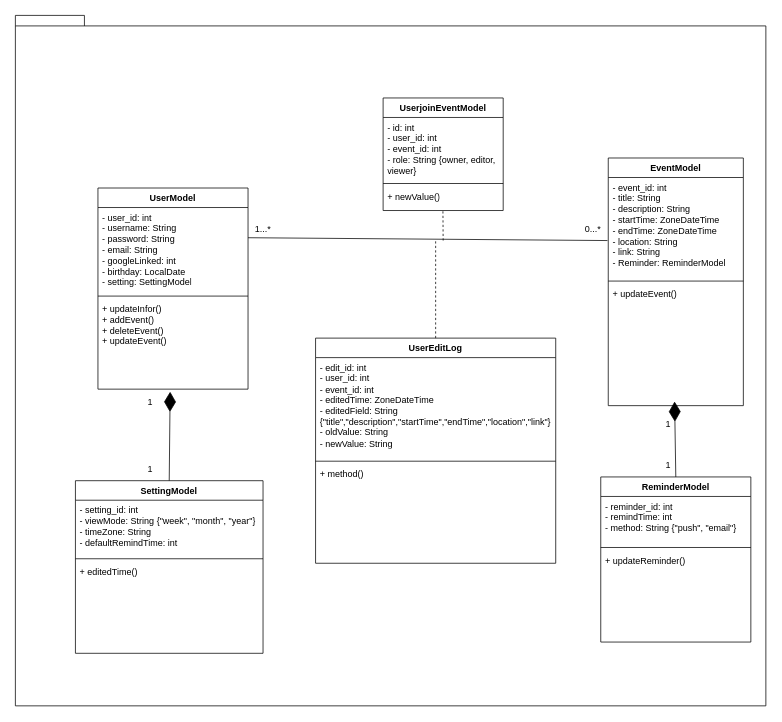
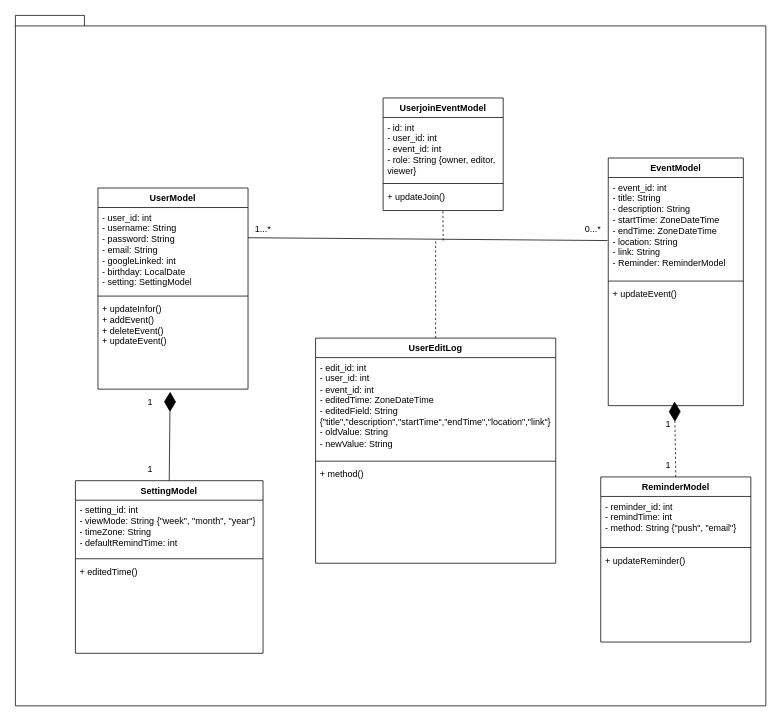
node "+ newValue()": label "+ newValue()" -> "+ updateJoin()"
edge "ReminderModel" -> "+ updateEvent()": style solid -> dashed
